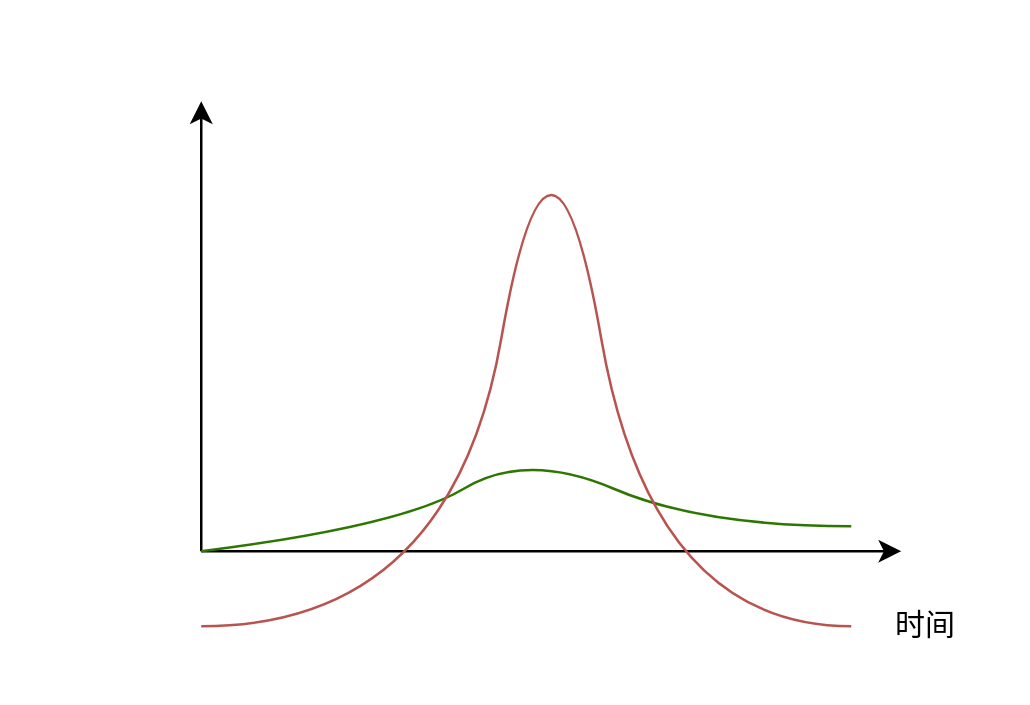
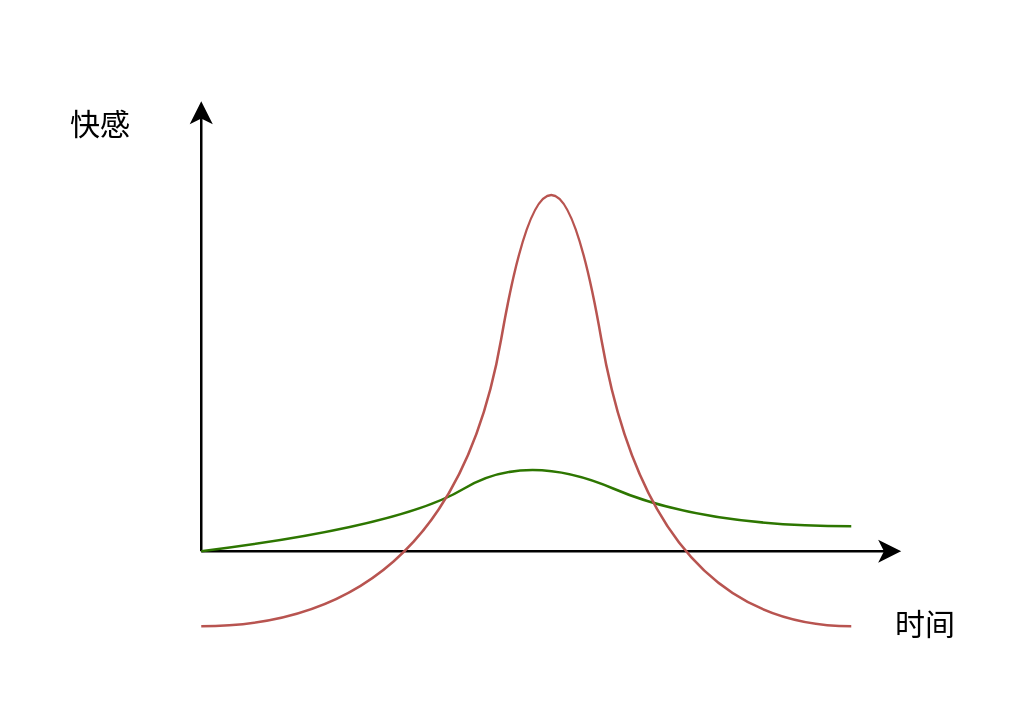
node "快感": added
